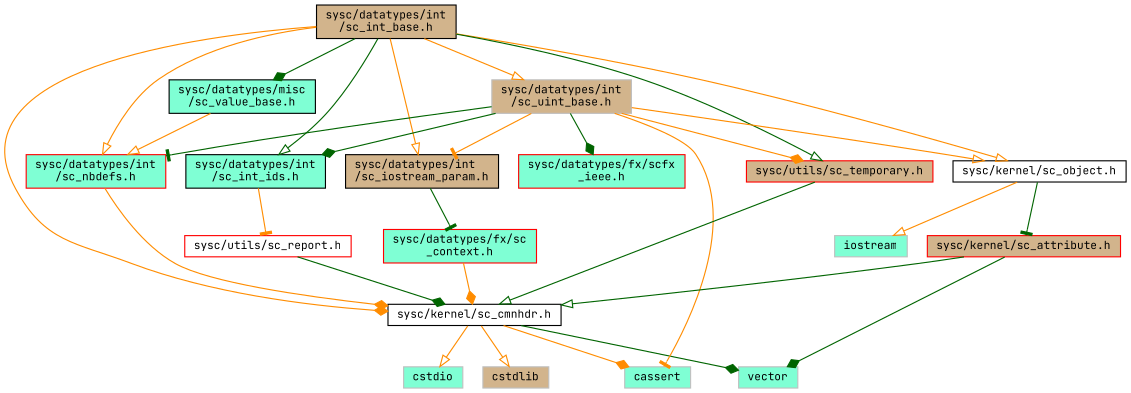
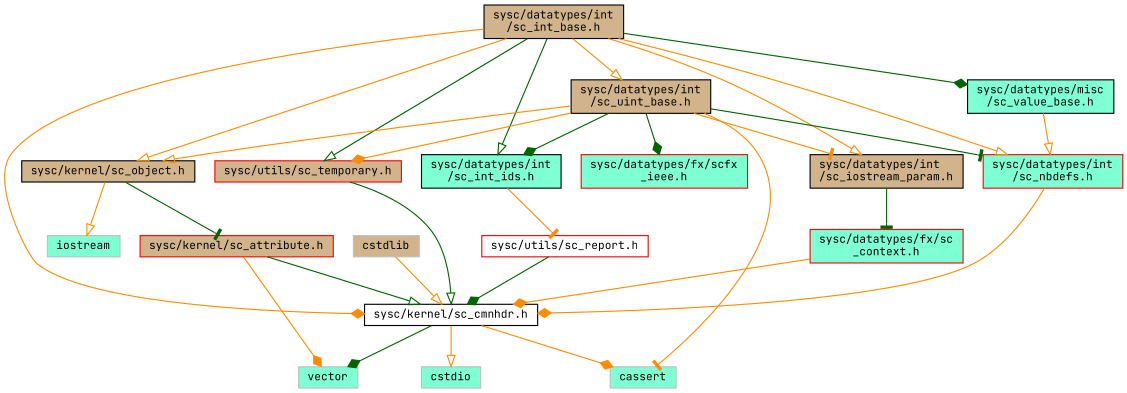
node "sysc/datatypes/int /sc_uint_base.h": color grey75 -> black
node "sysc/kernel/sc_object.h": fillcolor white -> tan
edge "sysc/kernel/sc_attribute.h" -> "vector": color darkgreen -> darkorange
edge "sysc/kernel/sc_cmnhdr.h" -> "cstdlib": reversed
